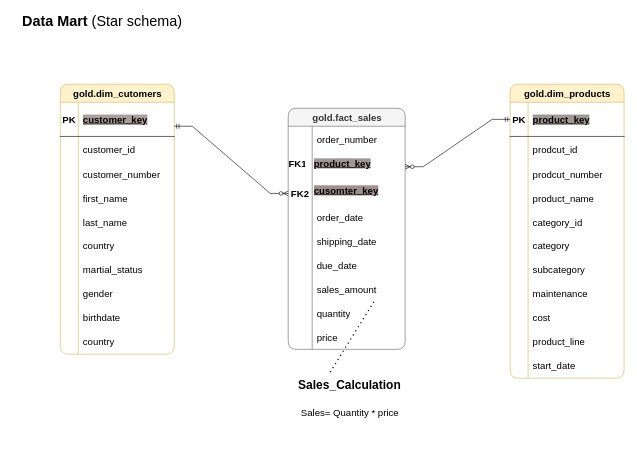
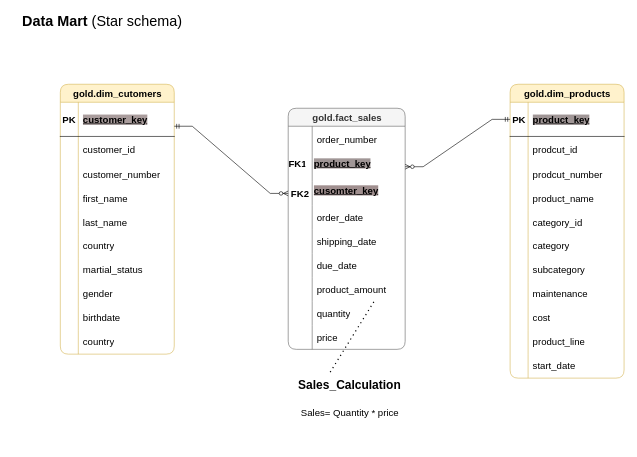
node "sales_amount": label "sales_amount" -> "product_amount"
